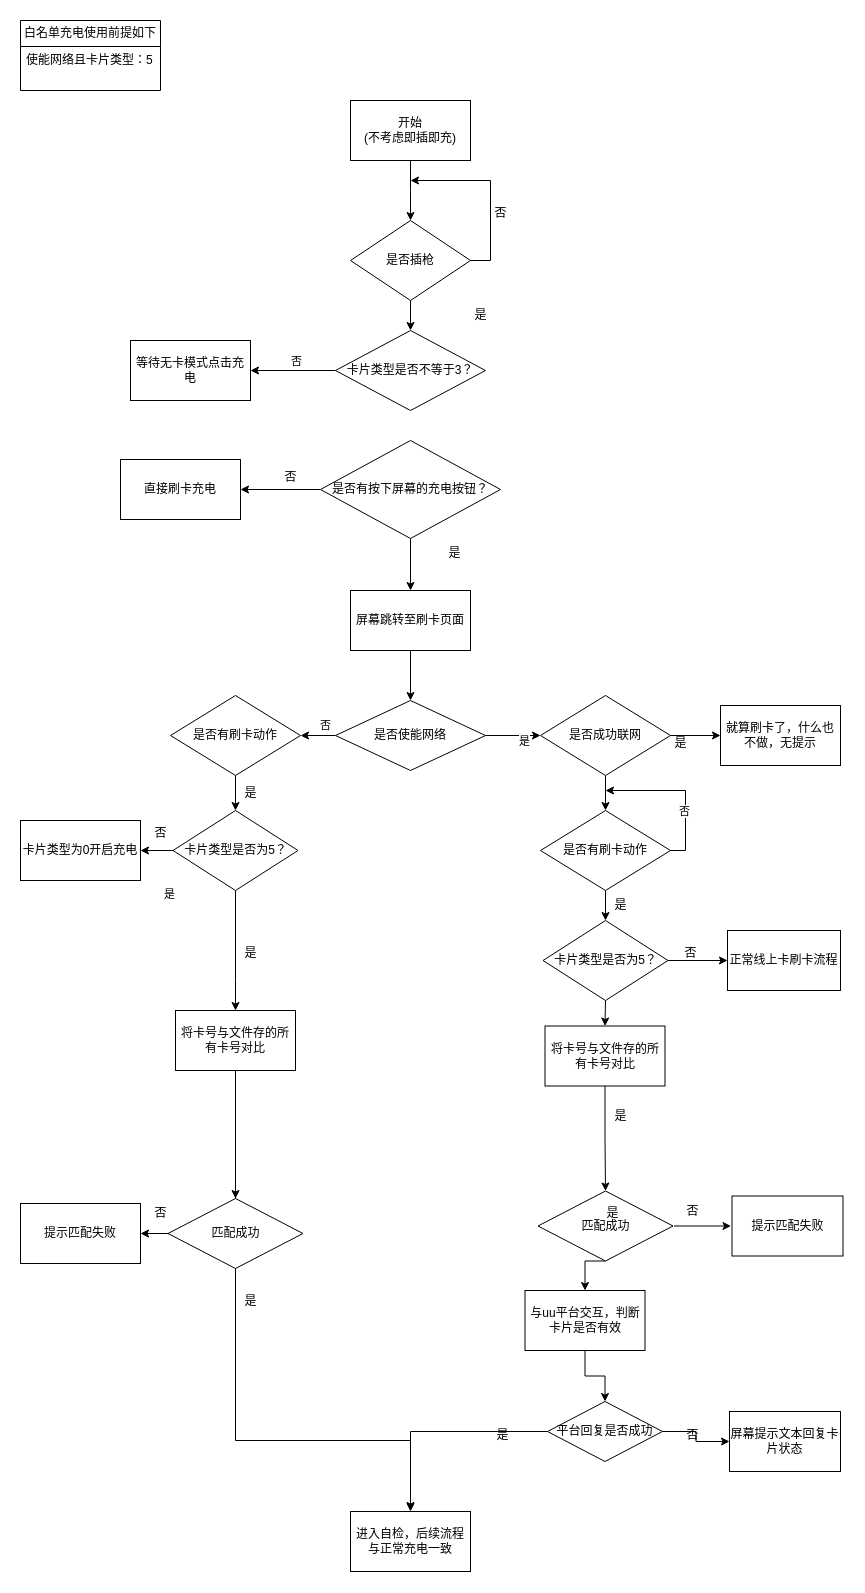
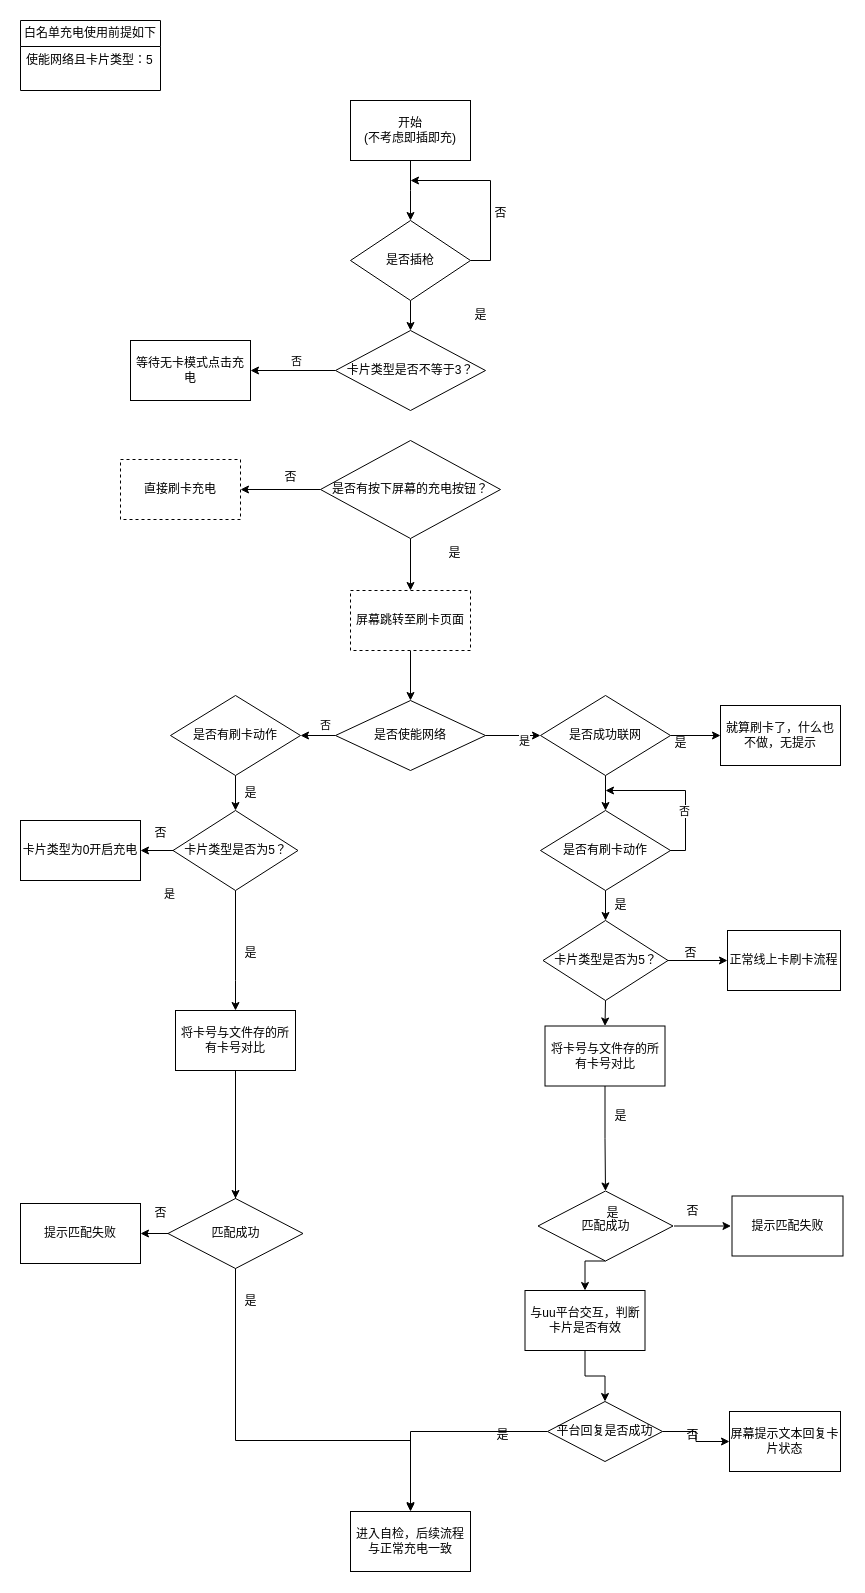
node "直接刷卡充电": style solid -> dashed
node "屏幕跳转至刷卡页面": style solid -> dashed
